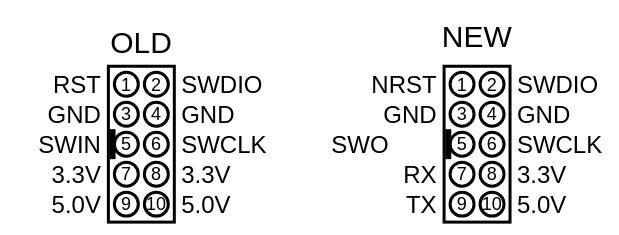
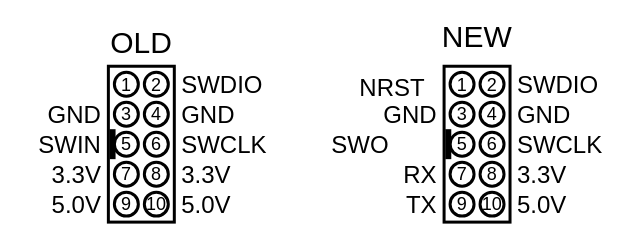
node "RST": removed
node "NRST": moved (393, 84) -> (381, 87)
